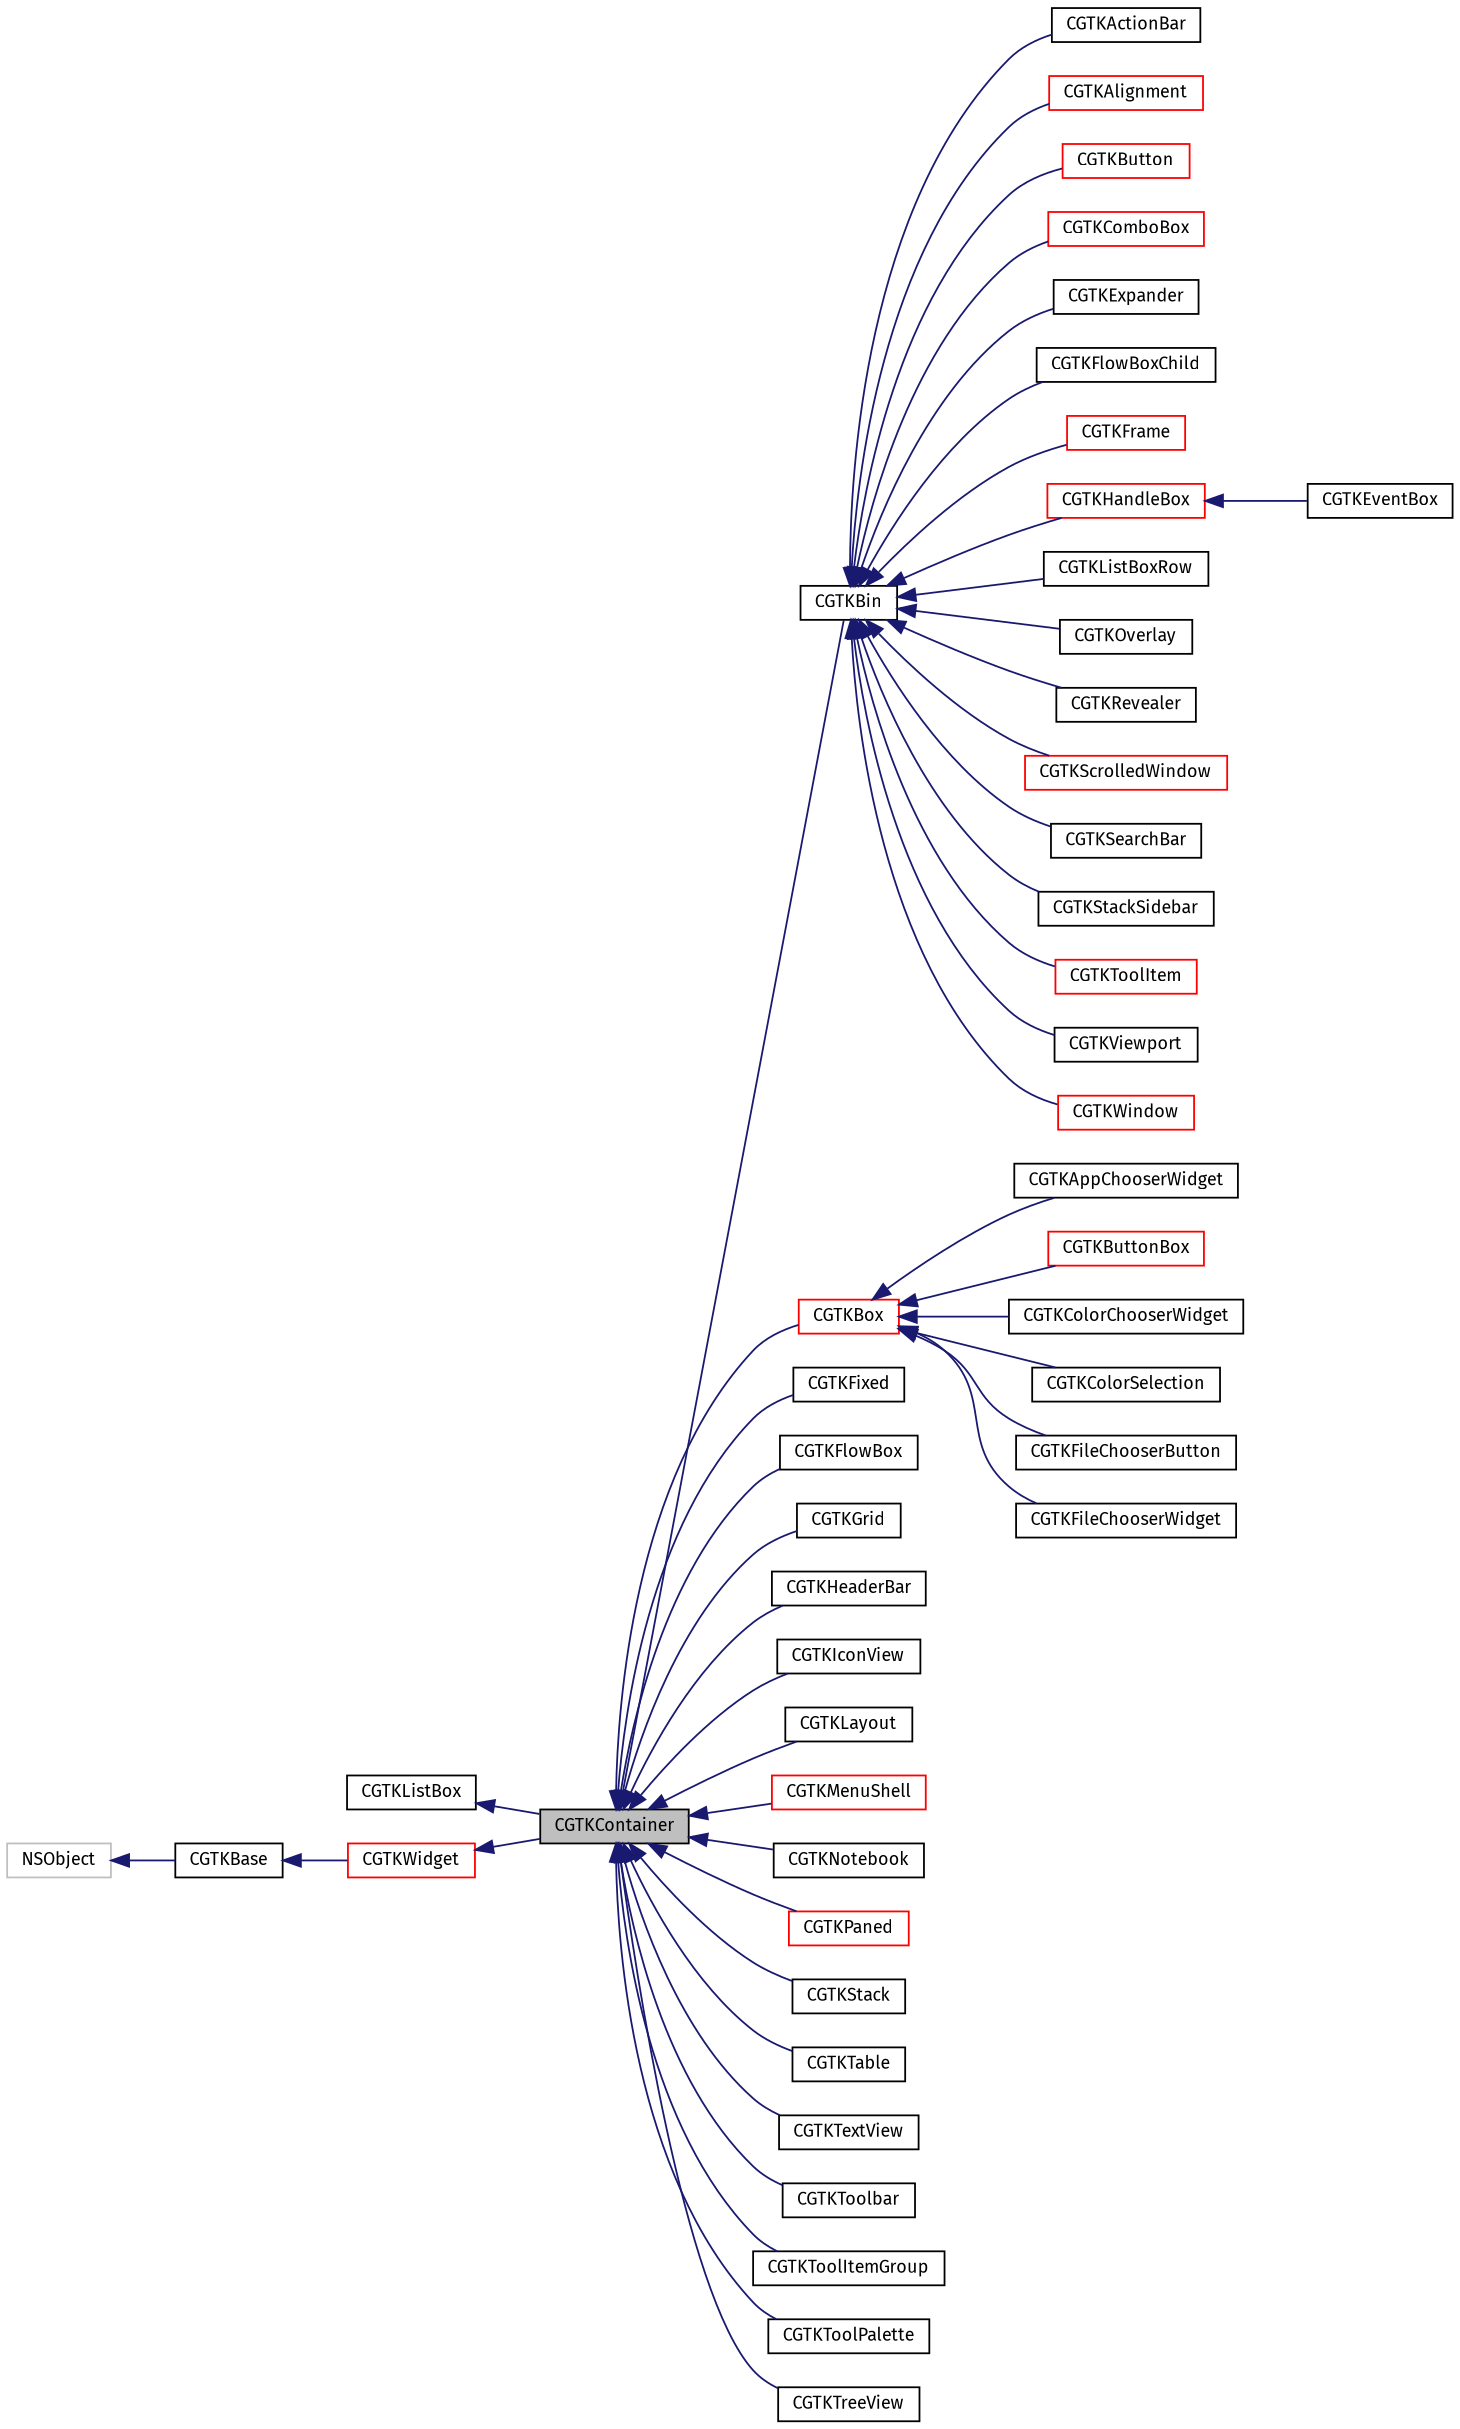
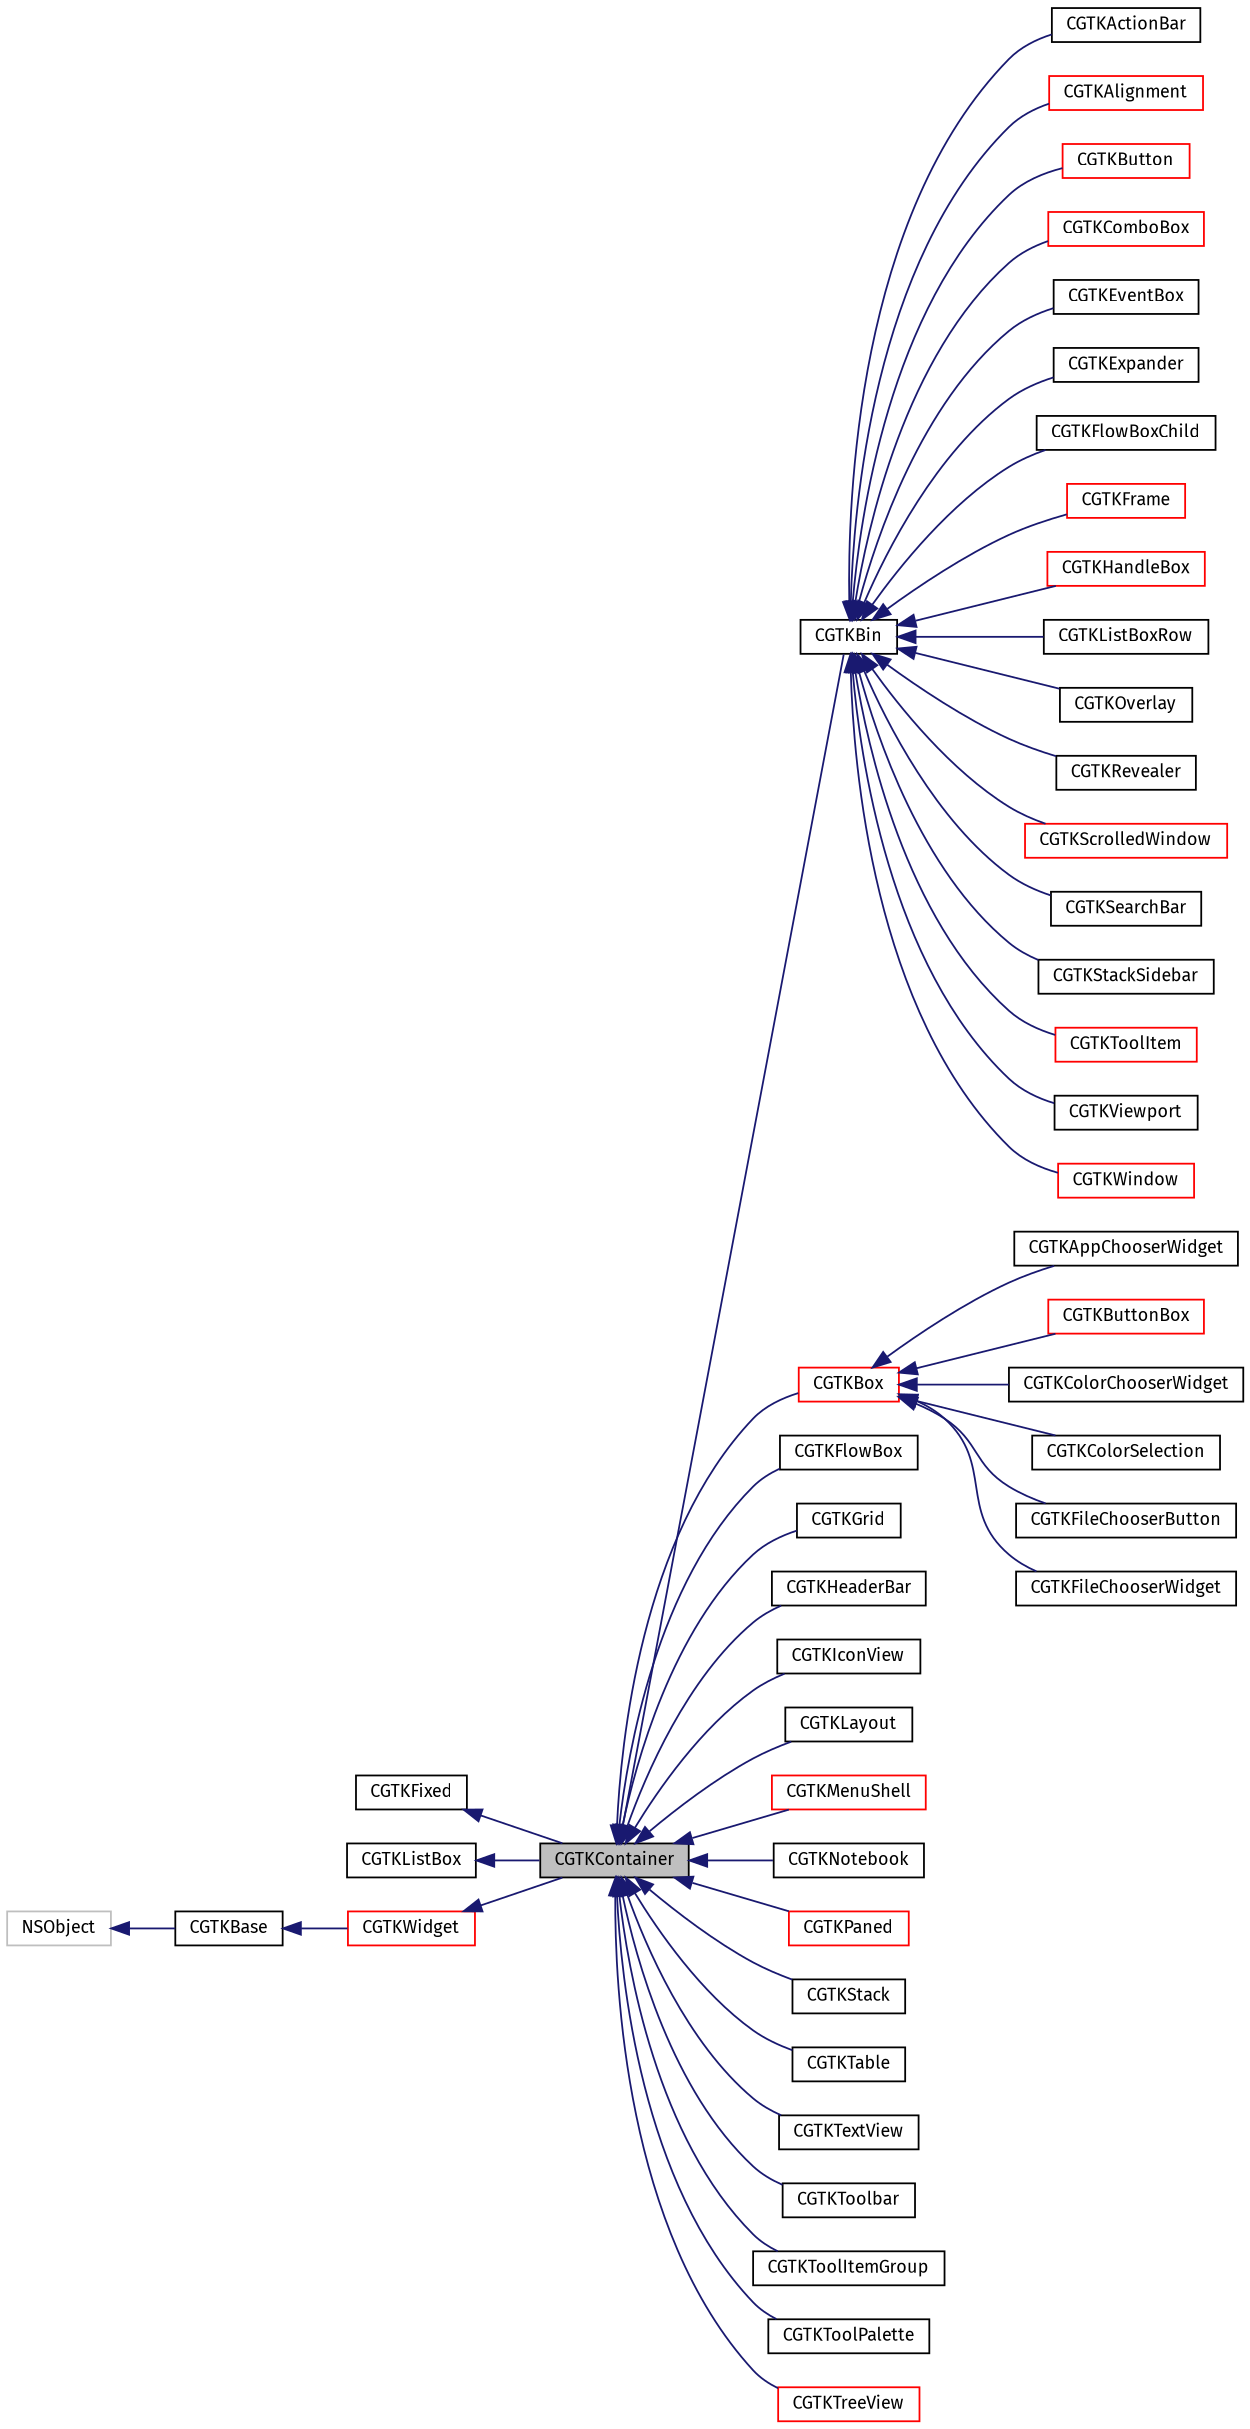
edge "CGTKEventBox" -> "CGTKHandleBox": now "CGTKEventBox" -> "CGTKBin"
edge "CGTKFixed" -> "CGTKContainer": reversed
node "CGTKTreeView": color black -> red
